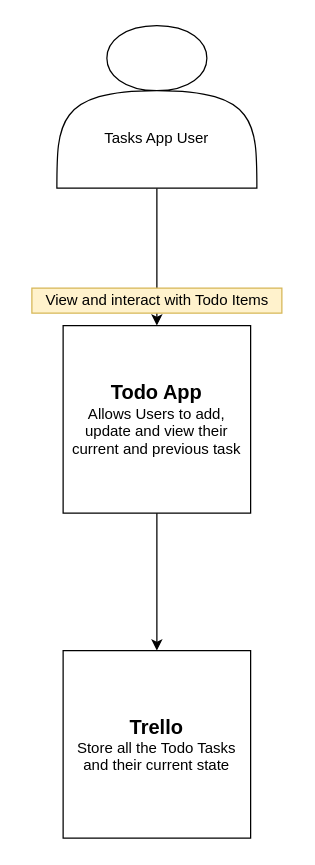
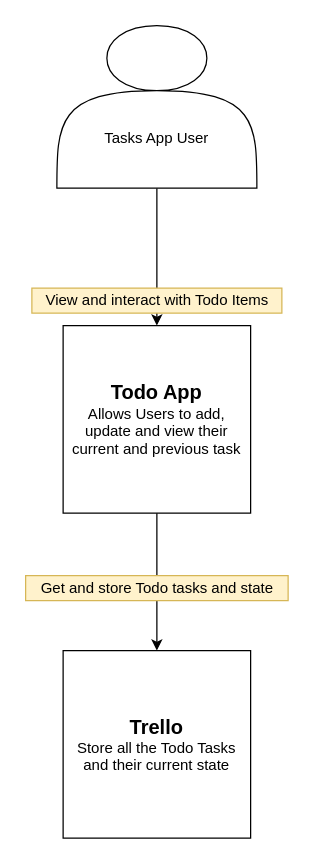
node "Get and store Todo tasks and state": added
